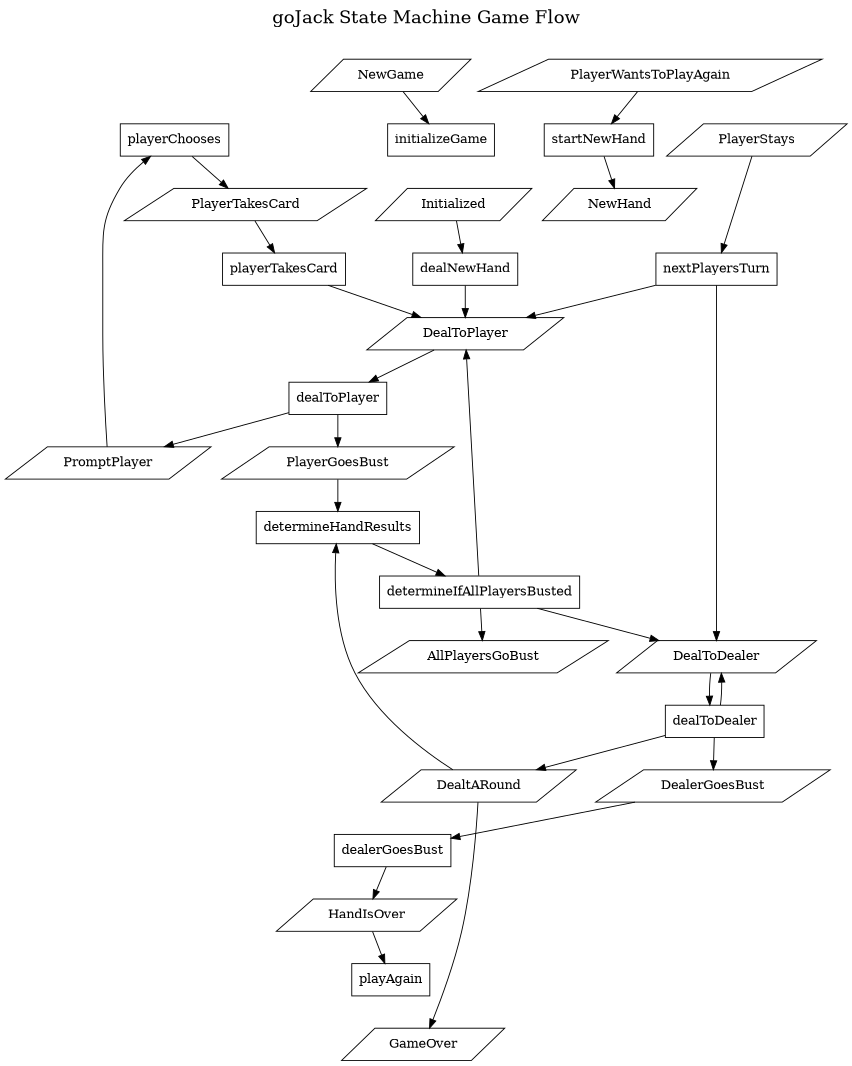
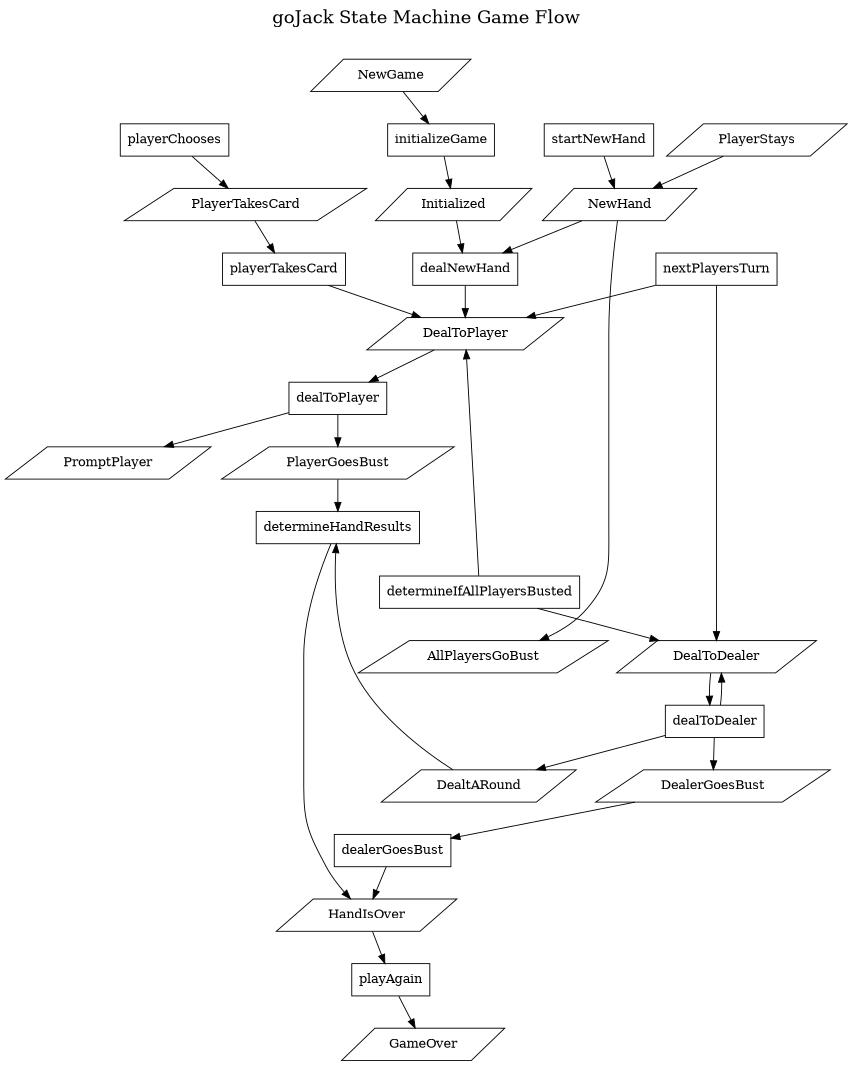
node "PlayerWantsToPlayAgain": removed
edge "initializeGame" -> "Initialized": added
edge "PlayerStays" -> "nextPlayersTurn": now "PlayerStays" -> "NewHand"
edge "NewHand" -> "dealNewHand": added
edge "PromptPlayer" -> "playerChooses": removed
edge "determineHandResults" -> "determineIfAllPlayersBusted": now "determineHandResults" -> "HandIsOver"
edge "determineIfAllPlayersBusted" -> "AllPlayersGoBust": now "NewHand" -> "AllPlayersGoBust"
edge "DealtARound" -> "GameOver": now "playAgain" -> "GameOver"
